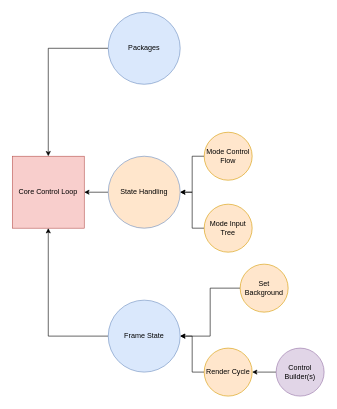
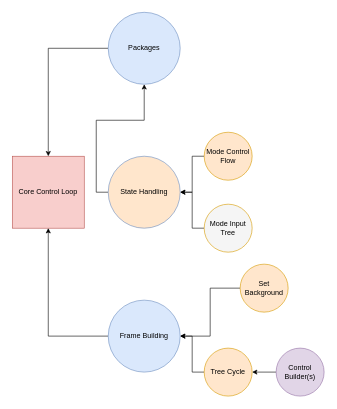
edge "State Handling" -> "Core Control Loop": now "State Handling" -> "Packages"
node "Mode Input Tree": fillcolor #ffe6cc -> #f5f5f5
node "Frame State": label "Frame State" -> "Frame Building"
node "Render Cycle": label "Render Cycle" -> "Tree Cycle"
